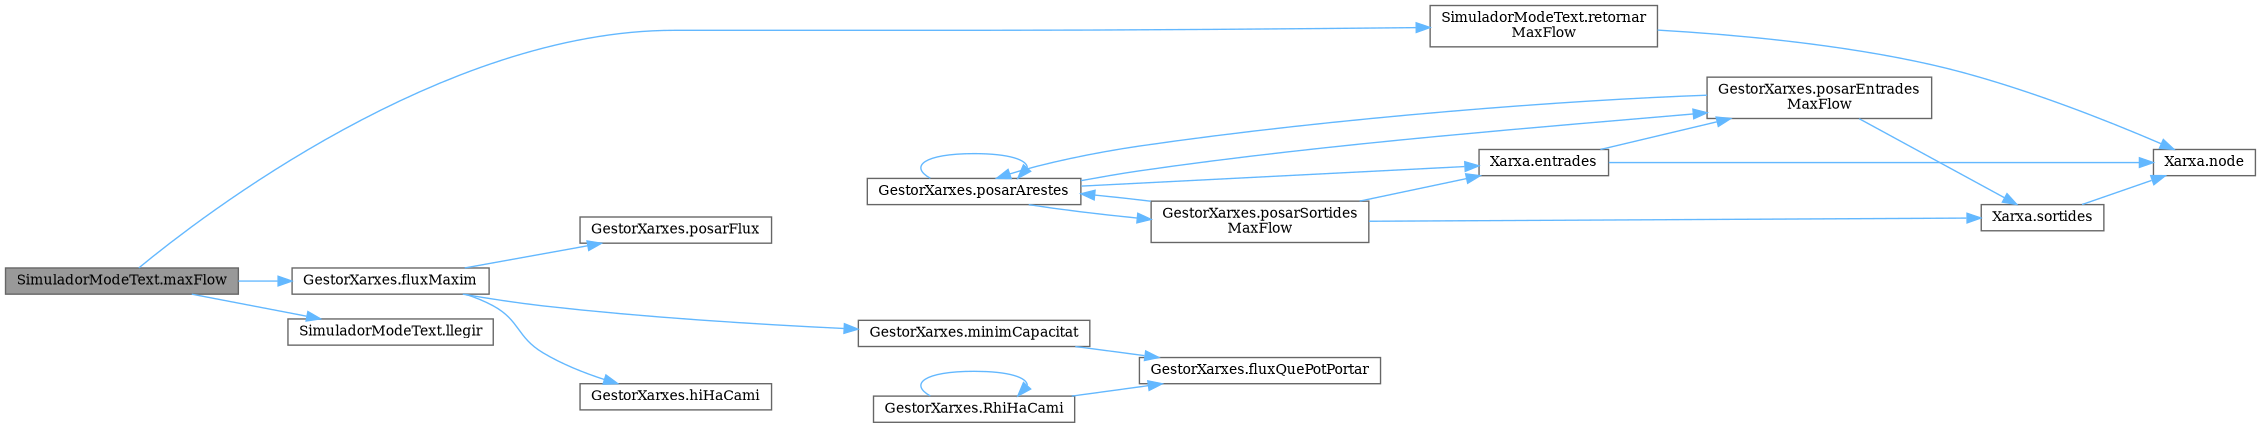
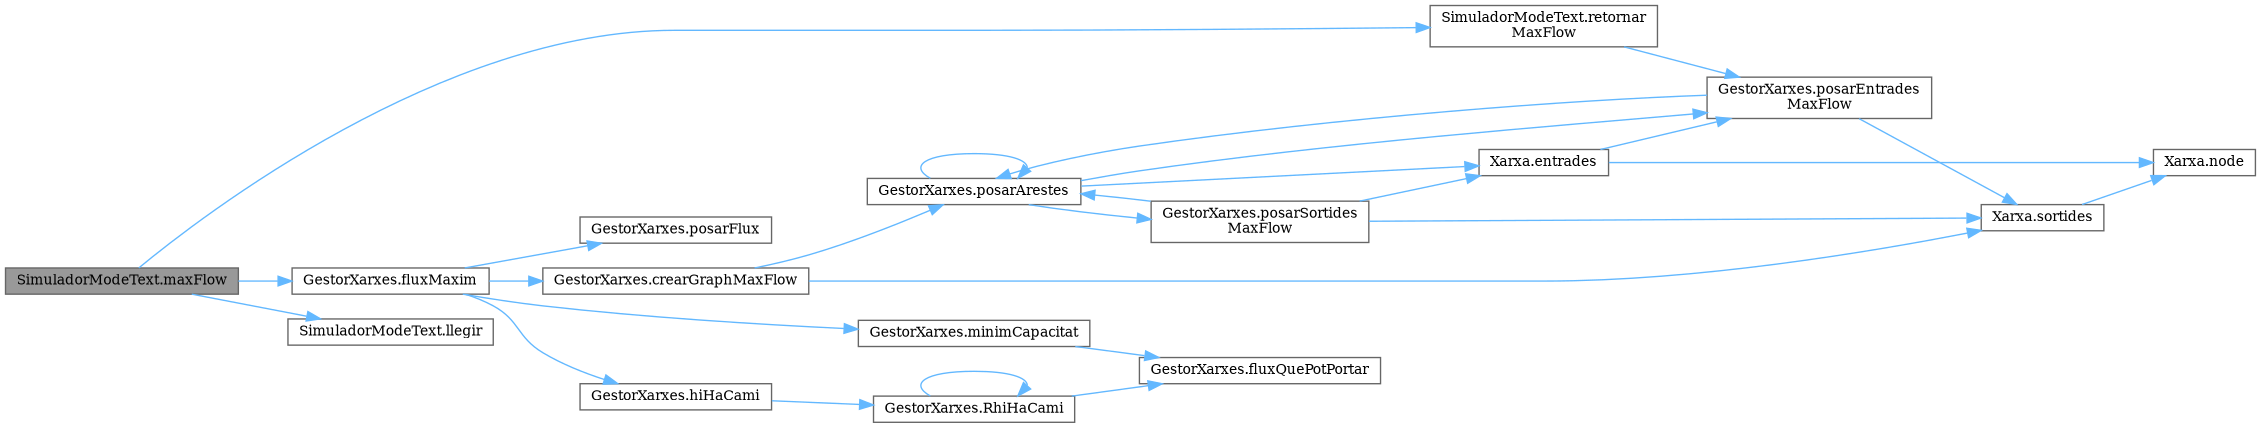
edge "SimuladorModeText.retornar MaxFlow" -> "Xarxa.node": now "SimuladorModeText.retornar MaxFlow" -> "GestorXarxes.posarEntrades MaxFlow"
node "GestorXarxes.crearGraphMaxFlow": added
edge "GestorXarxes.hiHaCami" -> "GestorXarxes.RhiHaCami": added
